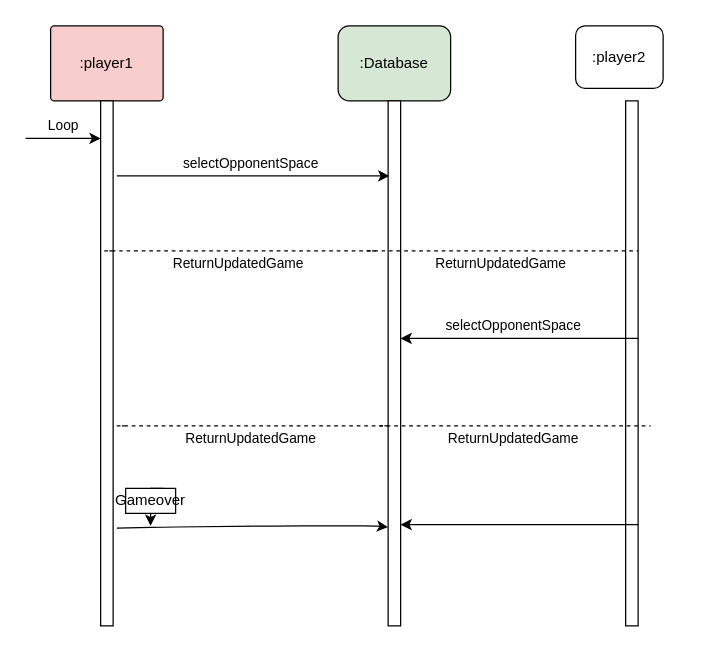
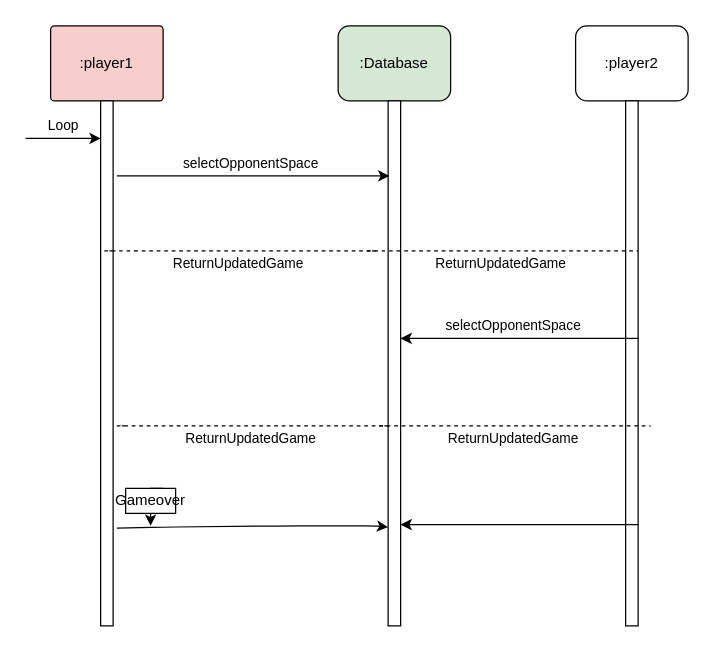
node ":player2": size 88x63 -> 113x75
